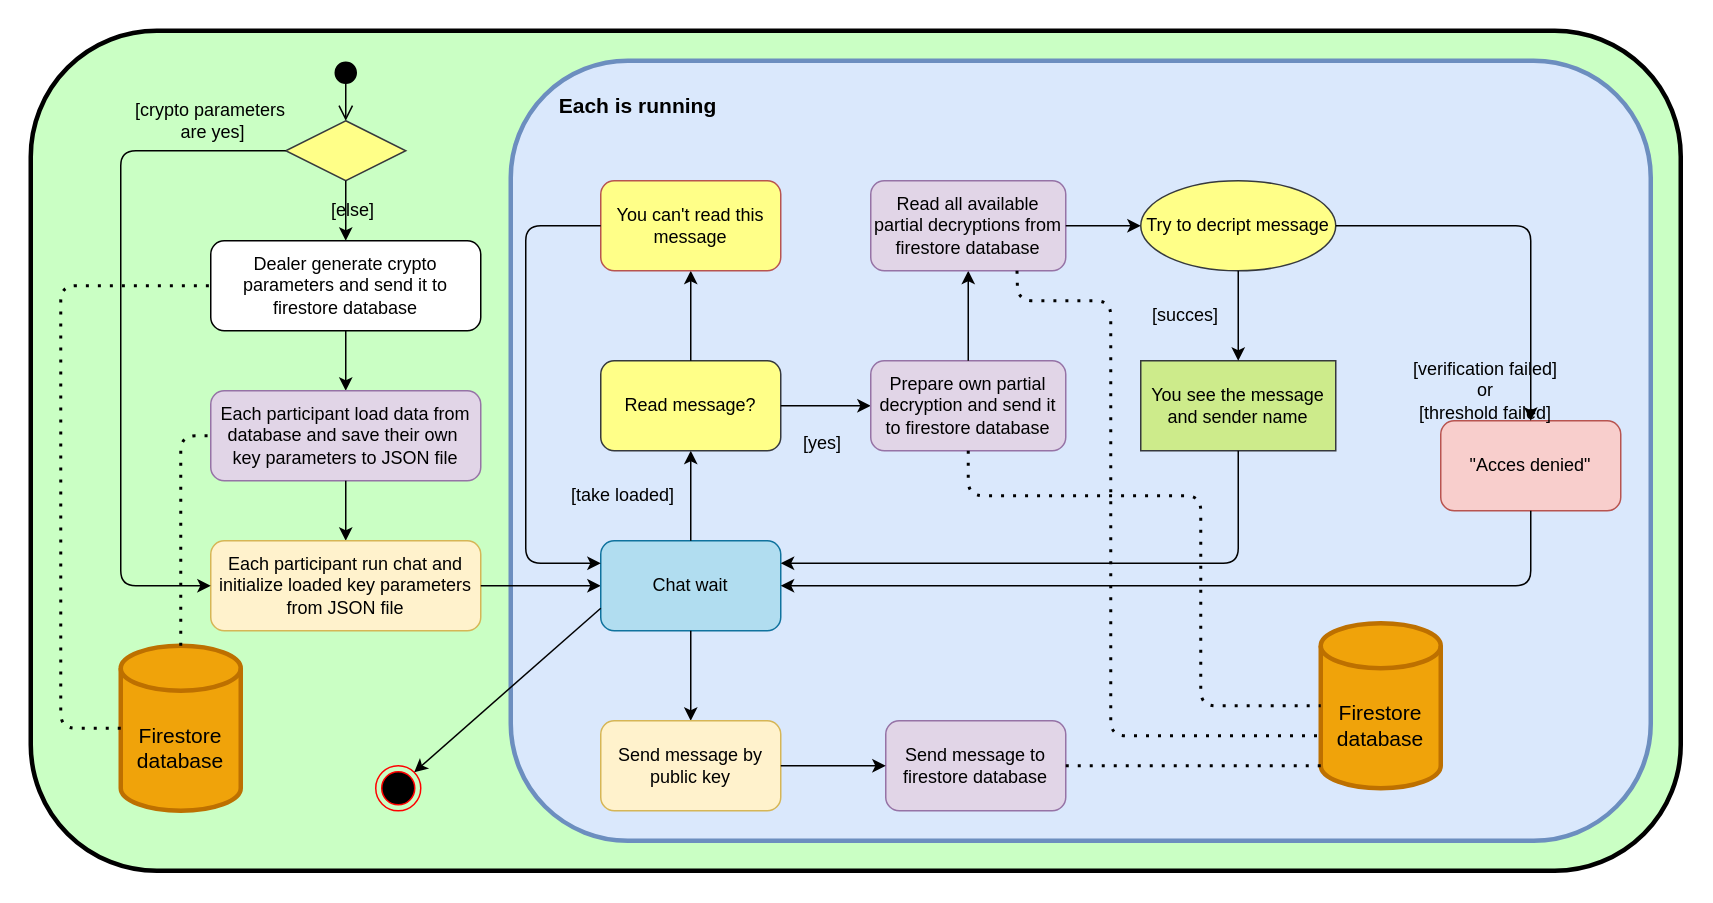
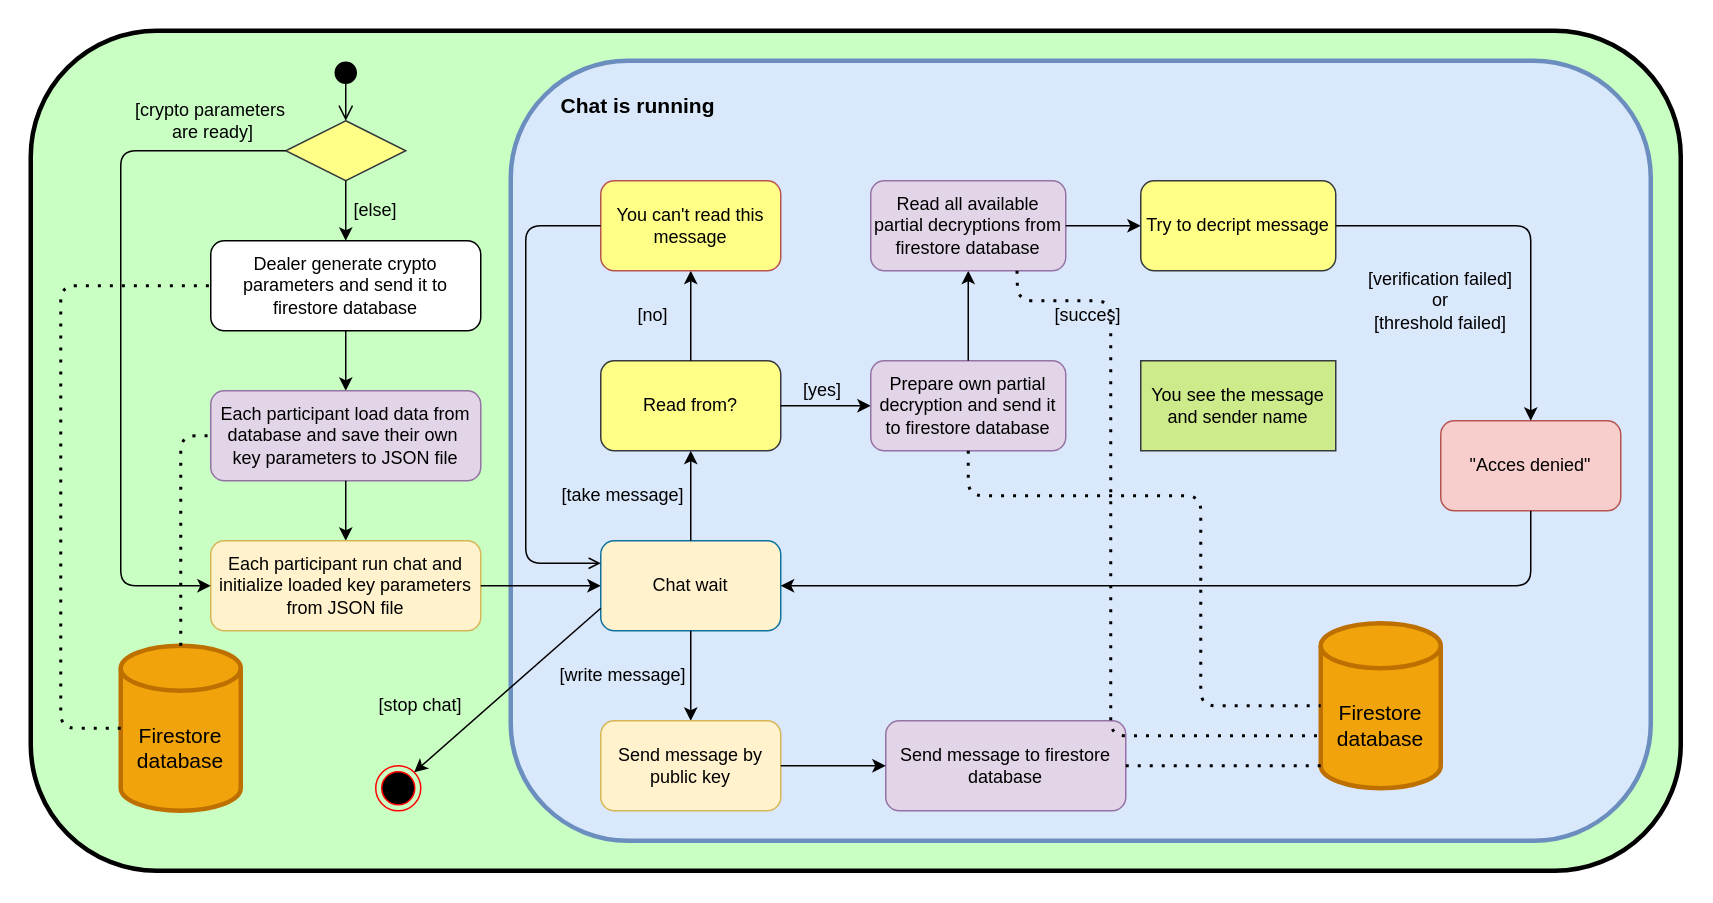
node "Each is running": label "Each is running" -> "Chat is running"
node "[crypto parameters are yes]": label "[crypto parameters are yes]" -> "[crypto parameters are ready]"
node "[else]": moved (353, 211) -> (376, 211)
node "Try to decript message": shape ellipse -> rounded rectangle
edge "Try to decript message" -> "You see the message and sender name": removed
node "[no]": added
node "[succes]": moved (1186, 316) -> (1088, 316)
node "[verification failed] or [threshold failed]": moved (1486, 391) -> (1441, 301)
node "Read message?": label "Read message?" -> "Read from?"
node "[yes]": moved (823, 443) -> (823, 391)
node "[take loaded]": label "[take loaded]" -> "[take message]"
edge "You can't read this message" -> "Chat wait": arrowhead classic -> open
edge "You see the message and sender name" -> "Chat wait": removed
node "Chat wait": fillcolor #b1ddf0 -> #fff2cc
node "[write message]": added
node "[stop chat]": added
node "Send message to firestore database": size 180x90 -> 240x90
